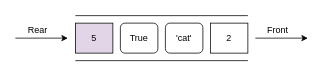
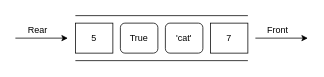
node "5": fillcolor #e1d5e7 -> #ffffff
node "2": label "2" -> "7"
